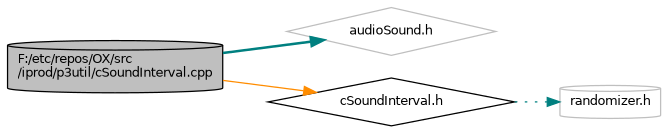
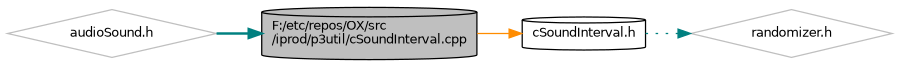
edge "F:/etc/repos/OX/src /iprod/p3util/cSoundInterval.cpp" -> "audioSound.h": reversed
node "cSoundInterval.h": shape diamond -> cylinder
node "randomizer.h": shape cylinder -> diamond
